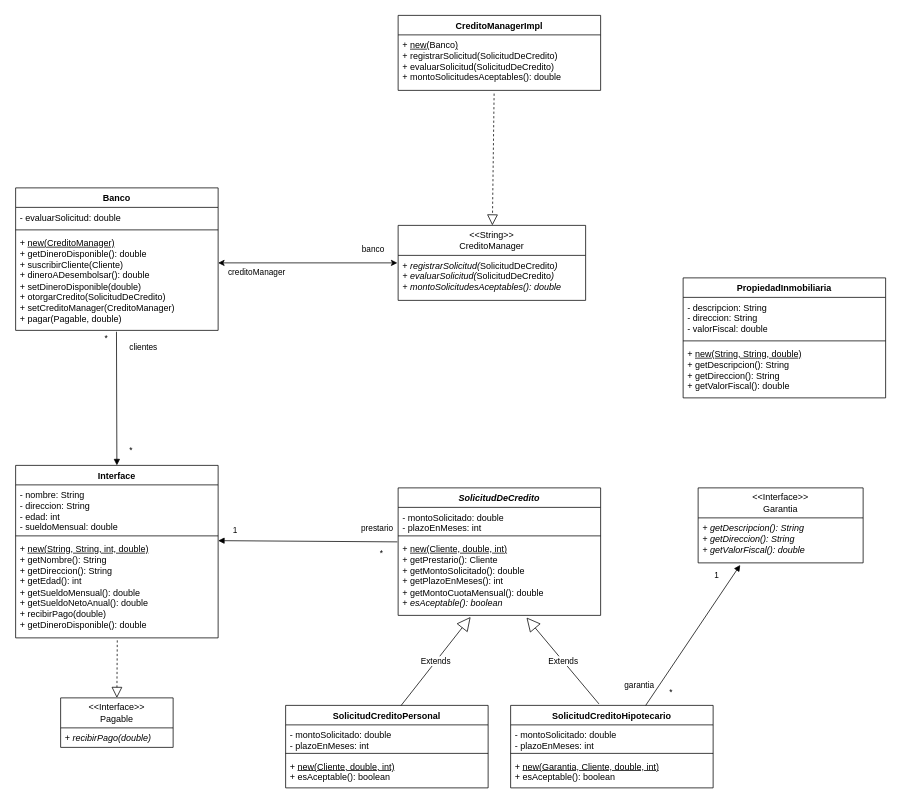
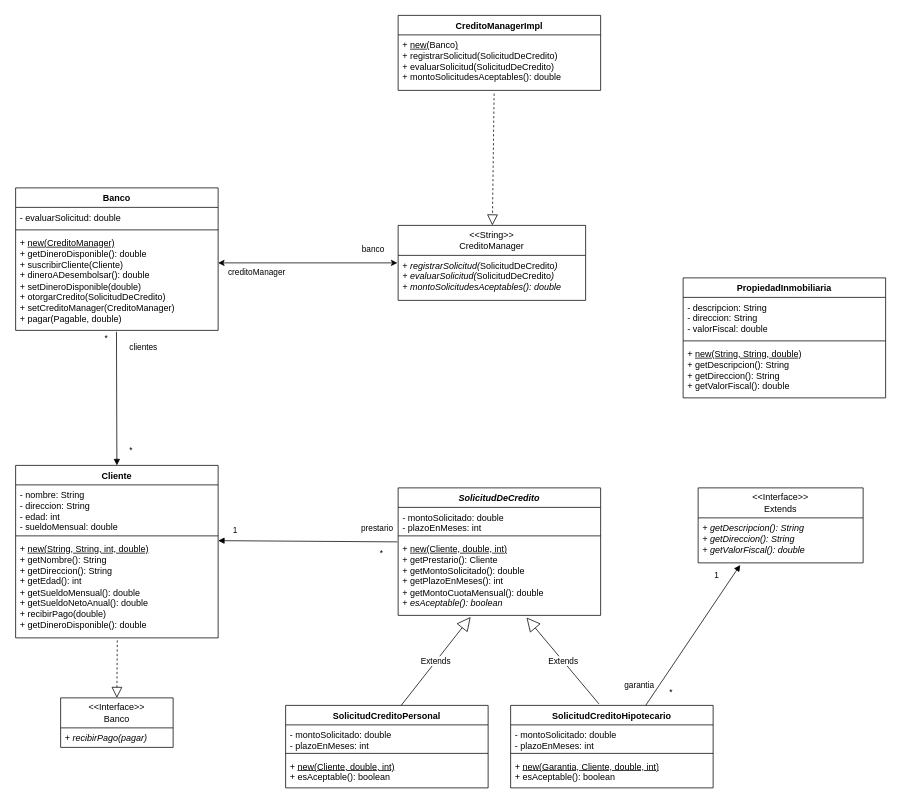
node "Interface": label "Interface" -> "Cliente"
node "<<Interface>> Garantia": label "<<Interface>> Garantia" -> "<<Interface>> Extends"
node "<<Interface>> Pagable": label "<<Interface>> Pagable" -> "<<Interface>> Banco"
node "+ recibirPago(double)": label "+ recibirPago(double)" -> "+ recibirPago(pagar)"
